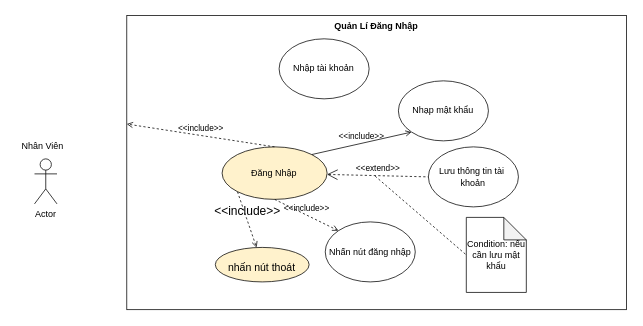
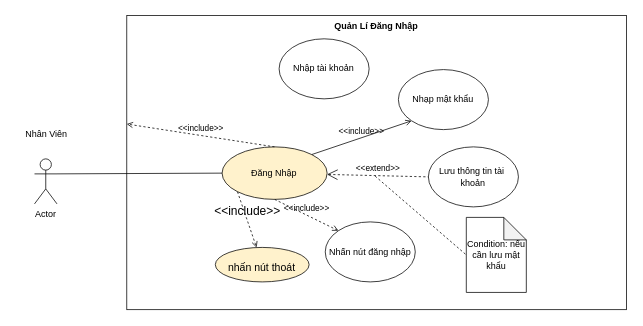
node "Nhạp mật khẩu": moved (443, 111) -> (443, 99)
node "Nhân Viên": moved (42, 146) -> (46, 135)
edge "Đăng Nhập" -- "Actor": added
